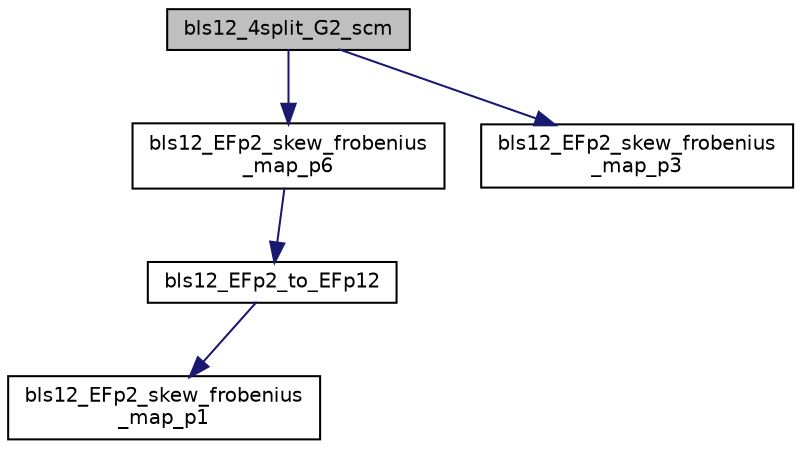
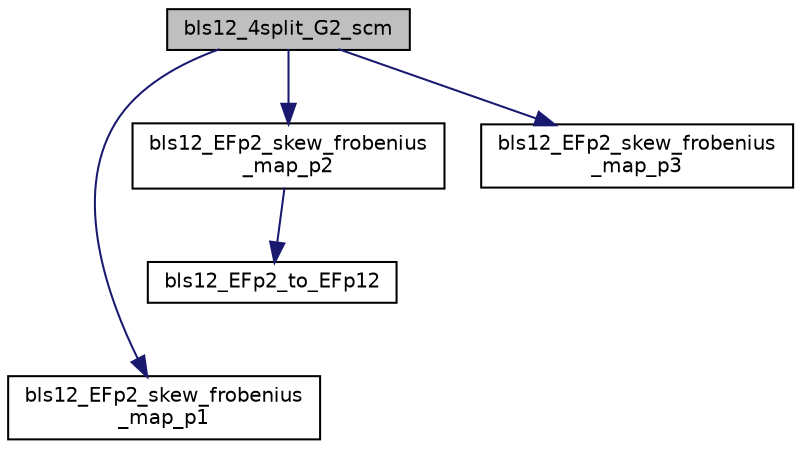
node "bls12_EFp2_skew_frobenius _map_p6": label "bls12_EFp2_skew_frobenius _map_p6" -> "bls12_EFp2_skew_frobenius _map_p2"
edge "bls12_EFp2_to_EFp12" -> "bls12_EFp2_skew_frobenius _map_p1": now "bls12_4split_G2_scm" -> "bls12_EFp2_skew_frobenius _map_p1"
